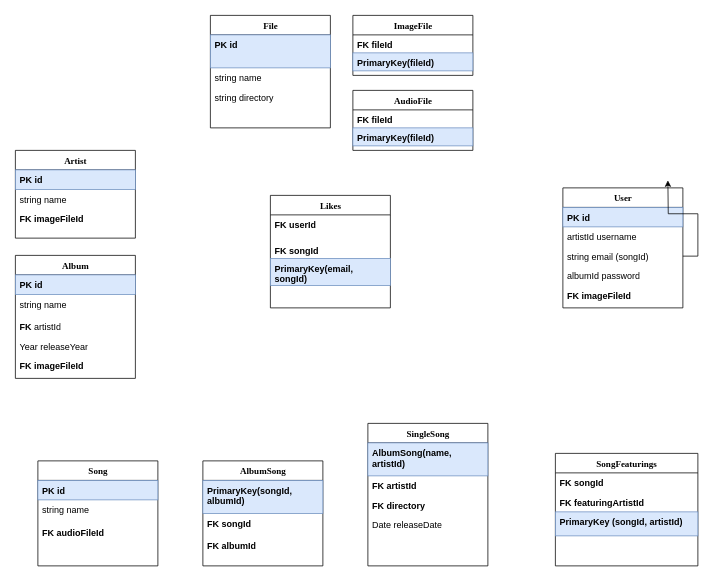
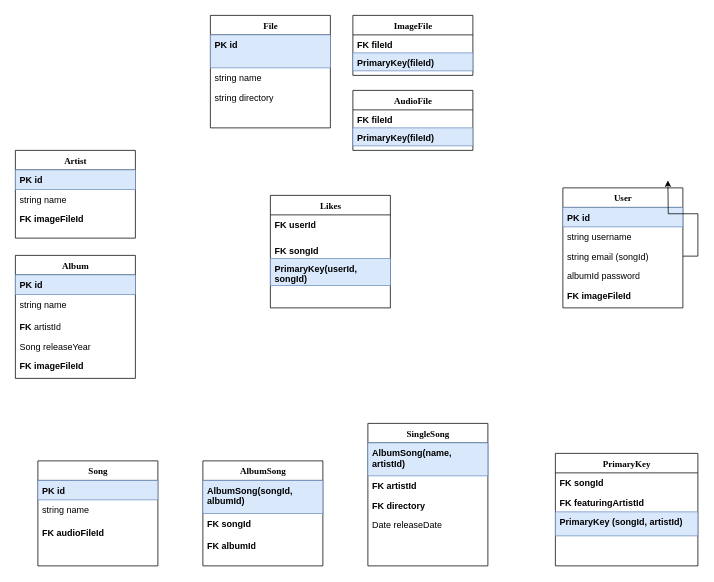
node "artistId username": label "artistId username" -> "string username"
node "PrimaryKey(email, songId)": label "PrimaryKey(email, songId)" -> "PrimaryKey(userId, songId)"
node "Year releaseYear": label "Year releaseYear" -> "Song releaseYear"
node "SongFeaturings": label "SongFeaturings" -> "PrimaryKey"
node "PrimaryKey(songId, albumId)": label "PrimaryKey(songId, albumId)" -> "AlbumSong(songId, albumId)"
